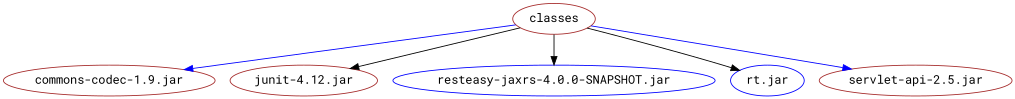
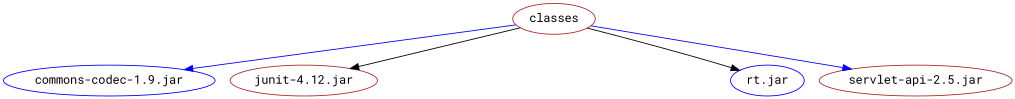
node "commons-codec-1.9.jar": color brown -> blue
node "resteasy-jaxrs-4.0.0-SNAPSHOT.jar": removed
